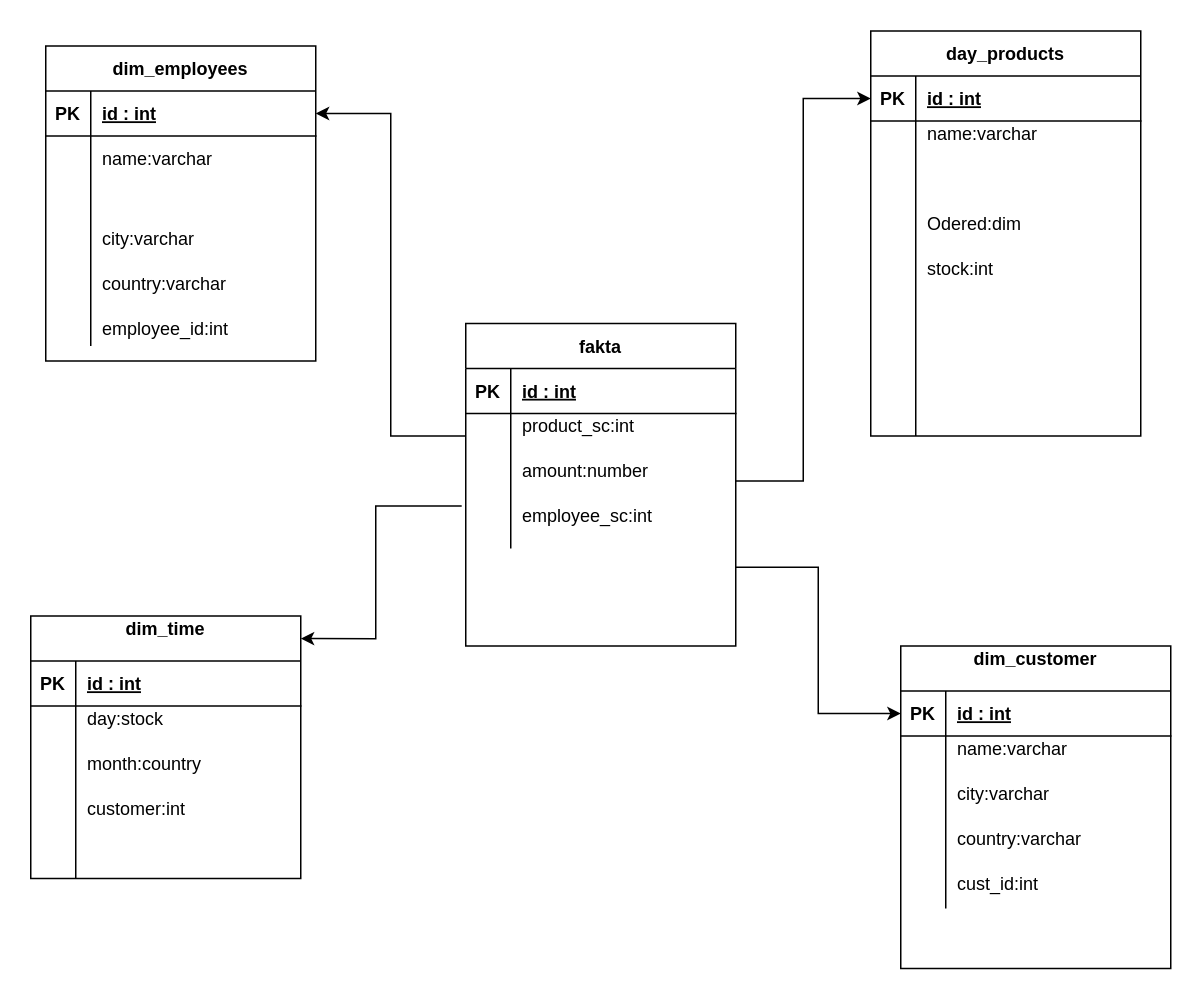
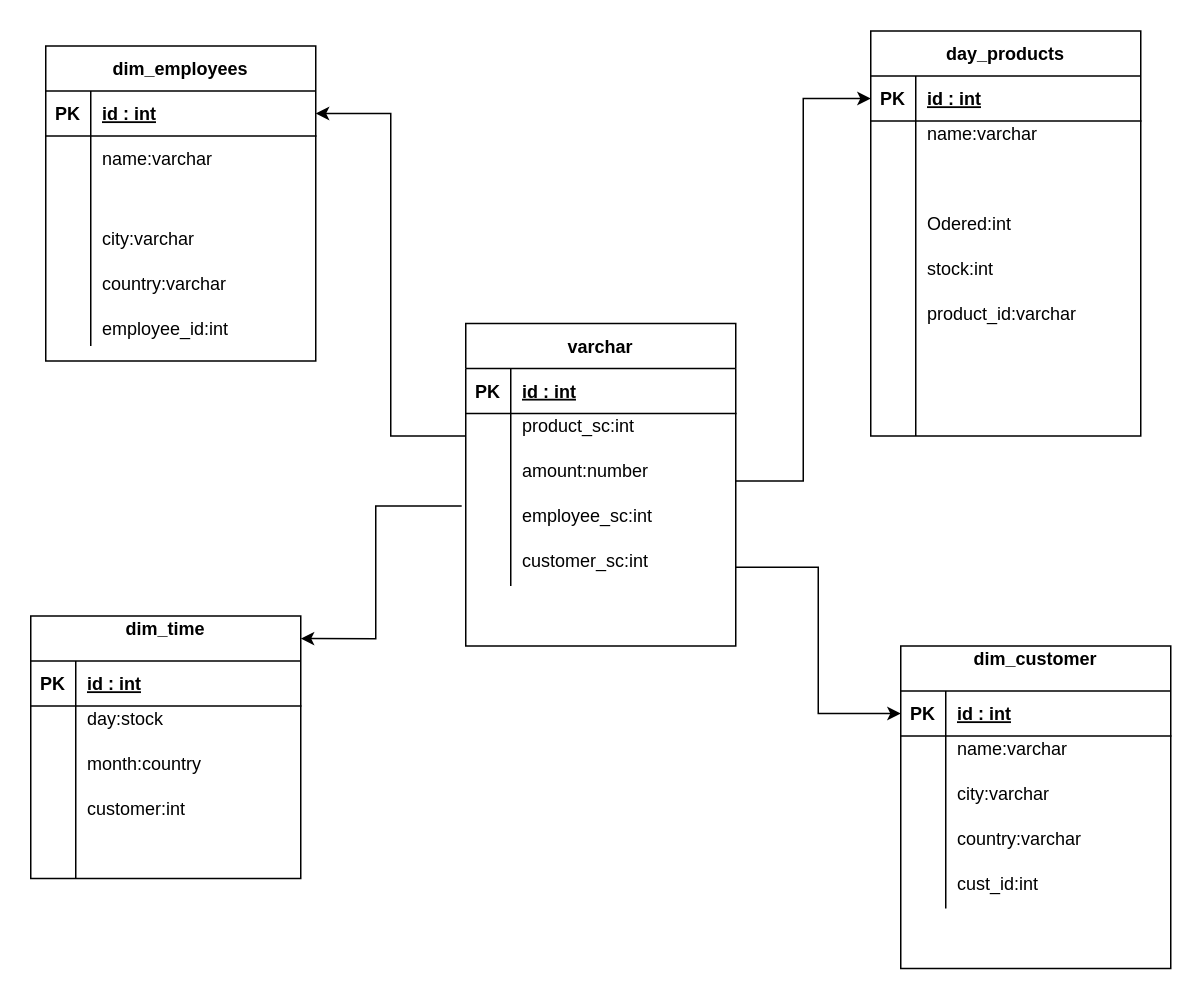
node "Odered:dim": label "Odered:dim" -> "Odered:int"
node "product_id:varchar": added
node "fakta": label "fakta" -> "varchar"
node "customer_sc:int": added
